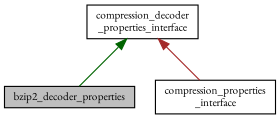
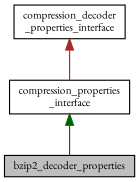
edge "bzip2_decoder_properties" -> "compression_decoder _properties_interface": now "bzip2_decoder_properties" -> "compression_properties _interface"
